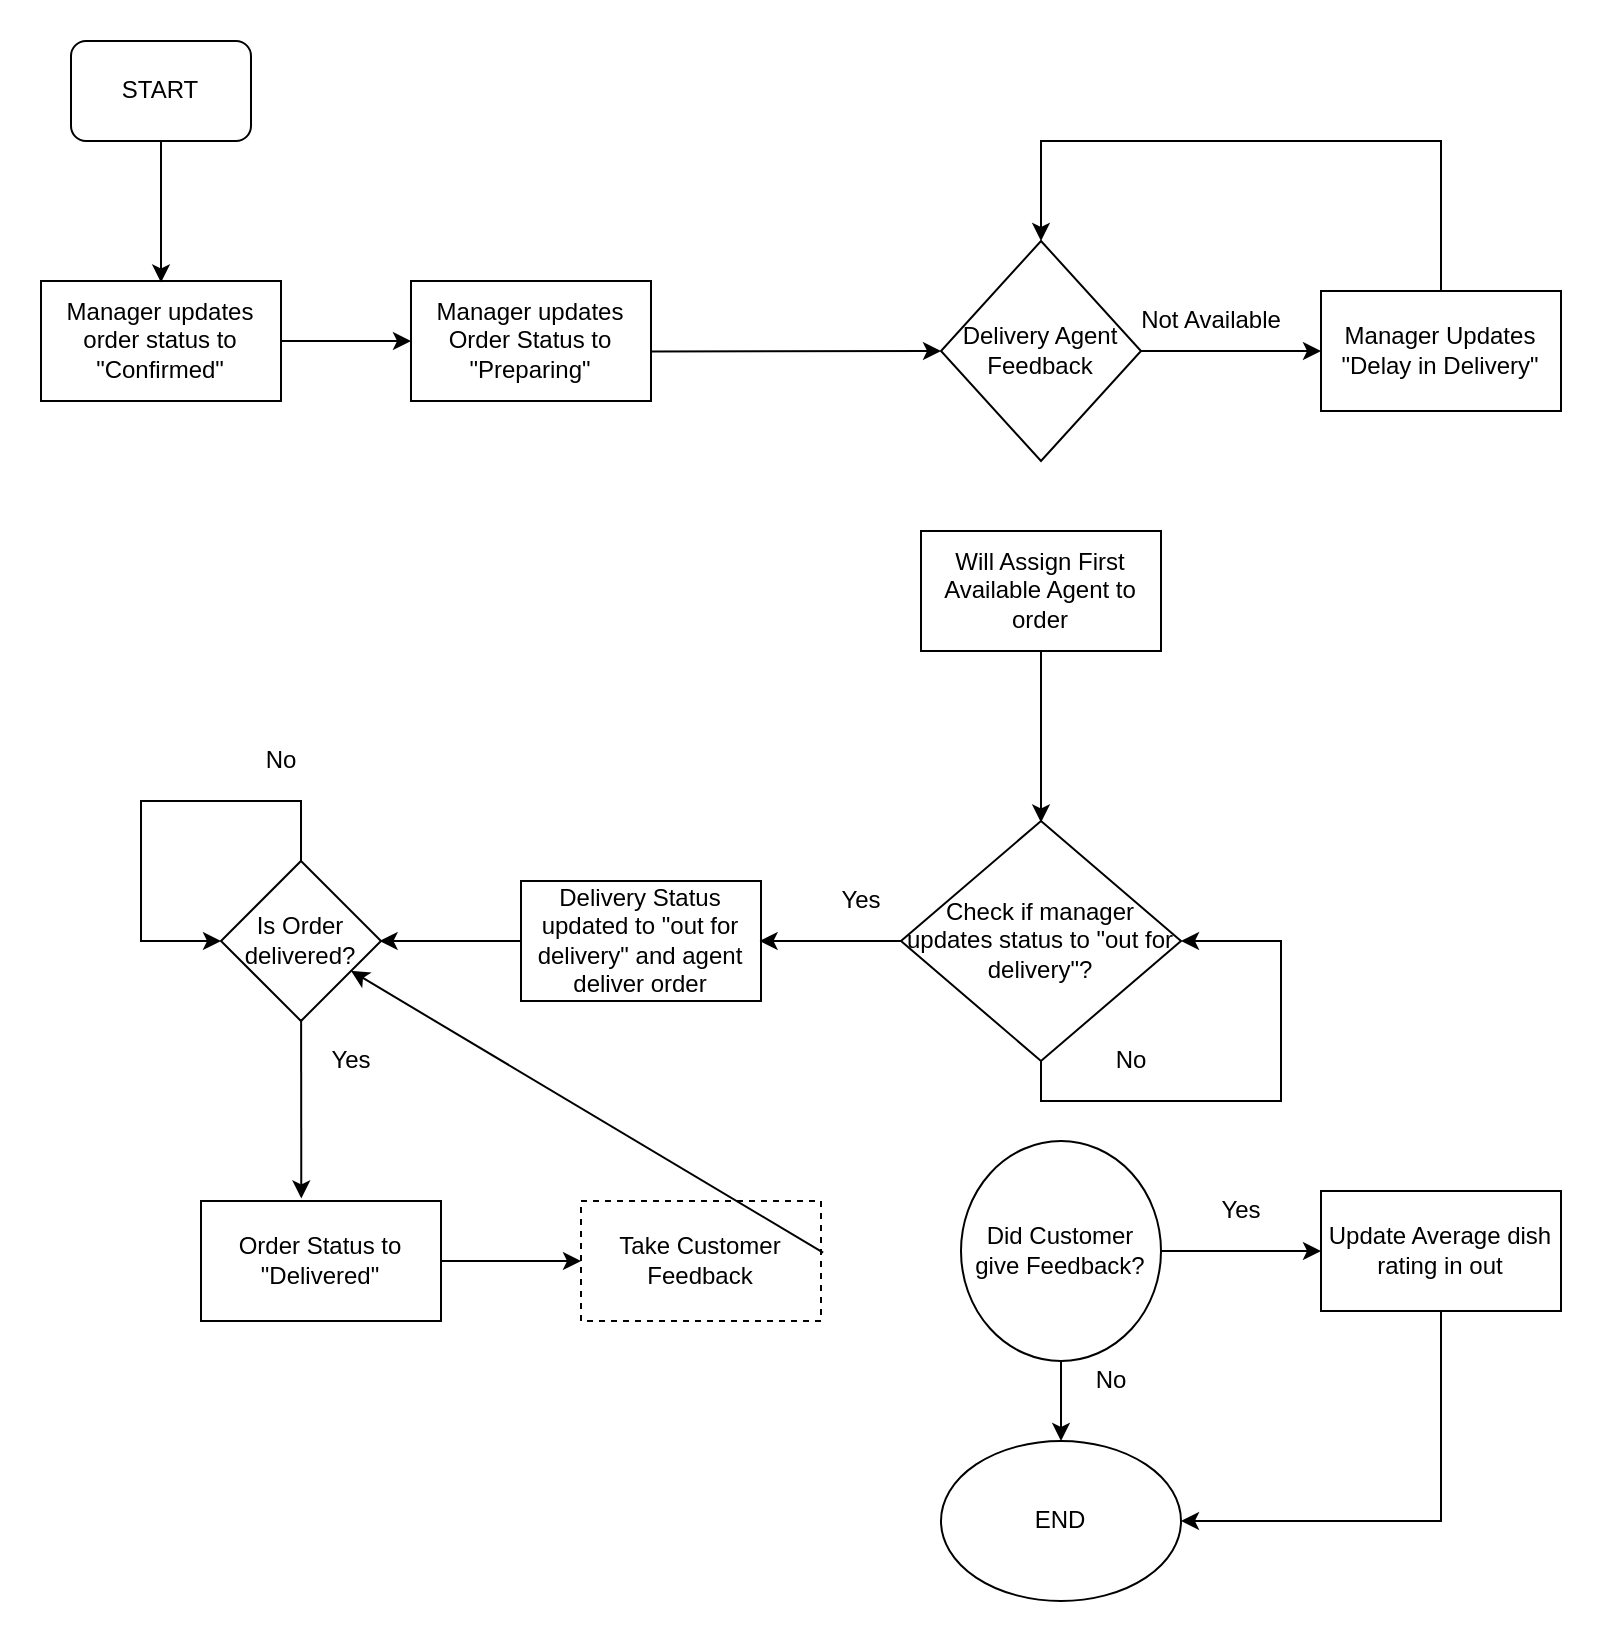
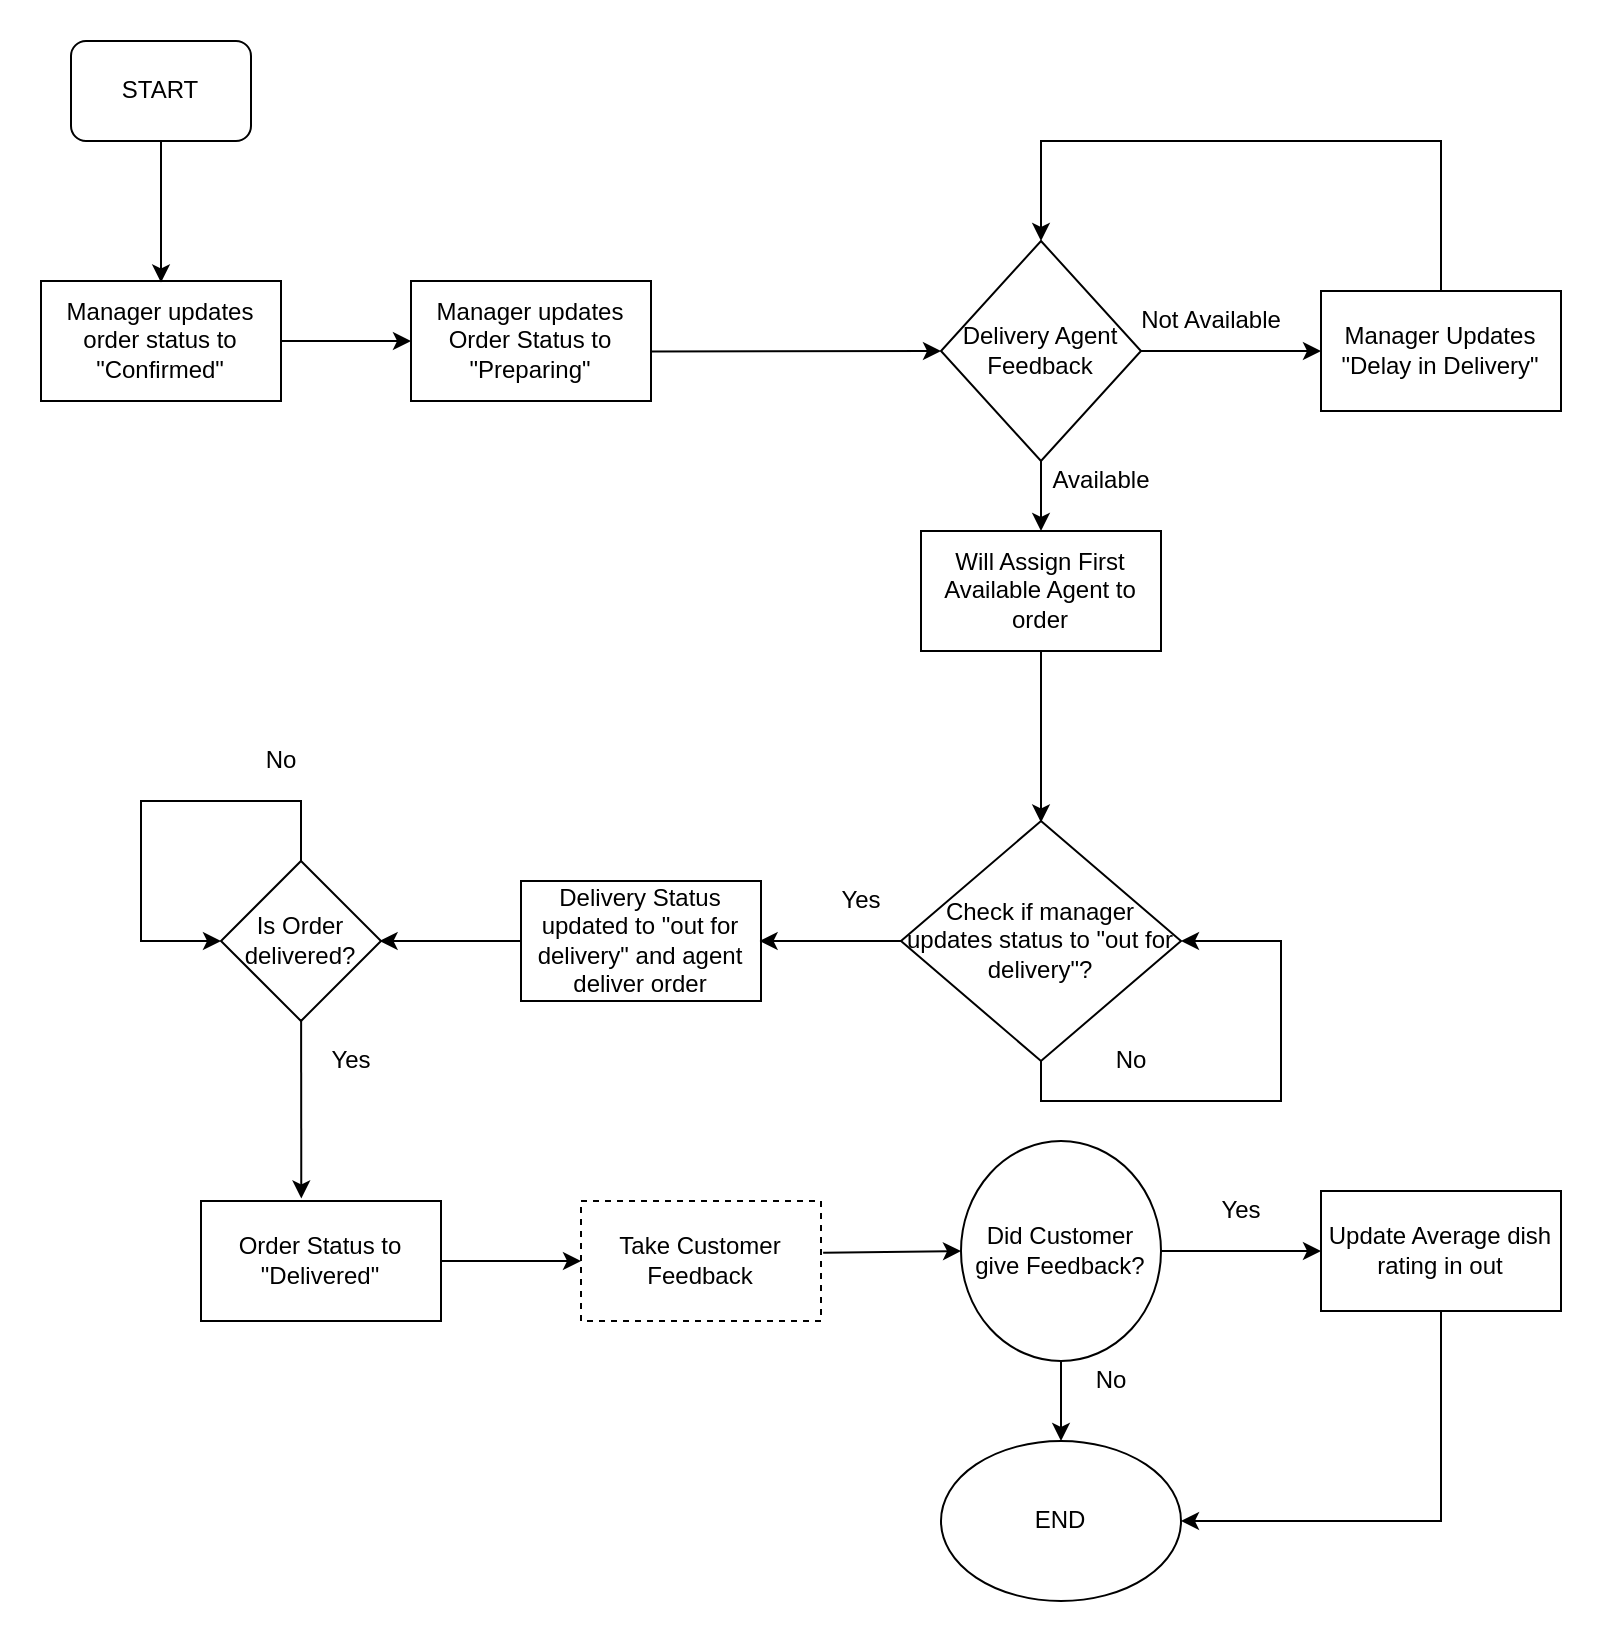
node "Available": added
edge "Delivery Agent Feedback" -> "Will Assign First Available Agent to order": added
edge "Take Customer Feedback" -> "Is Order delivered?": now "Take Customer Feedback" -> "Did Customer give Feedback?"
